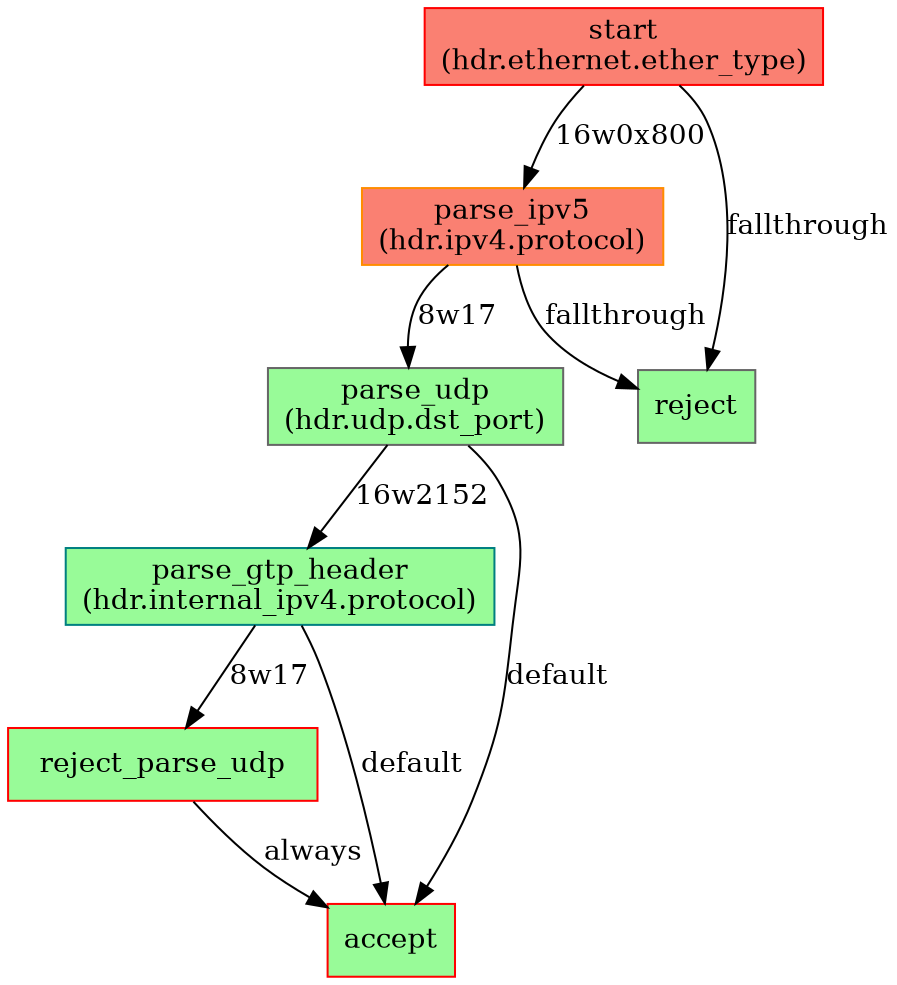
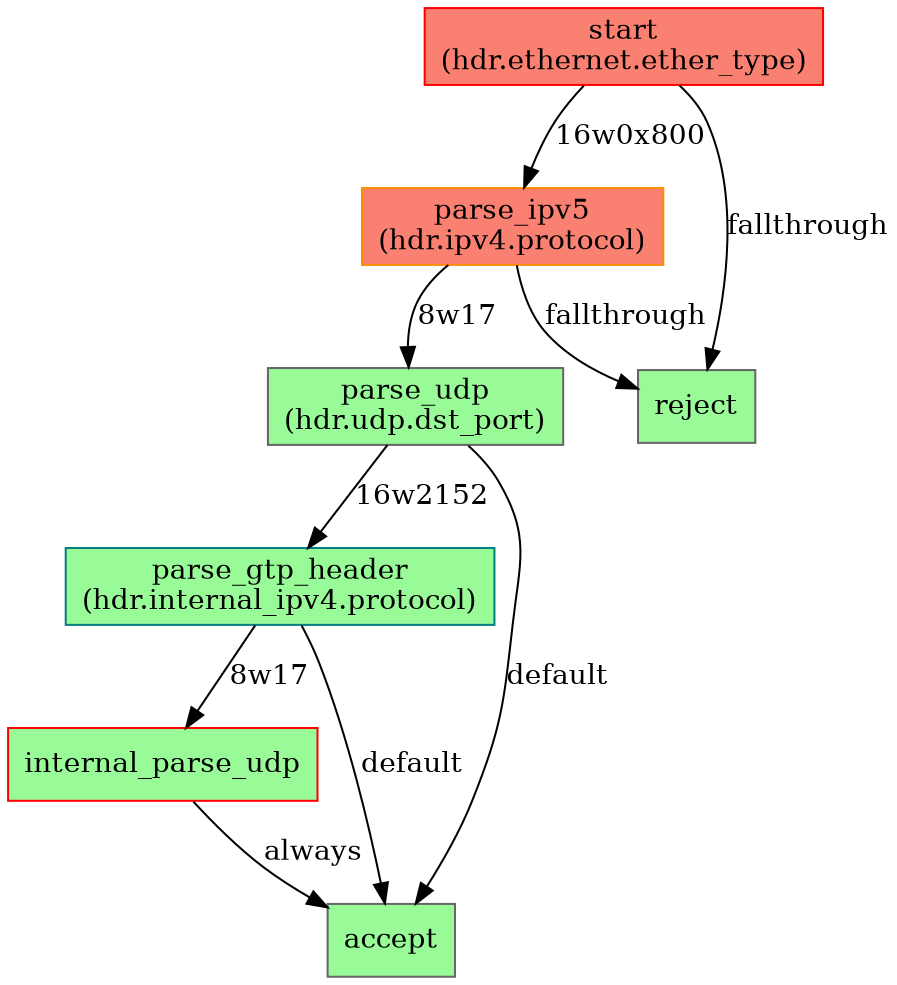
node "reject_parse_udp": label "reject_parse_udp" -> "internal_parse_udp"
node "accept": color red -> gray40
